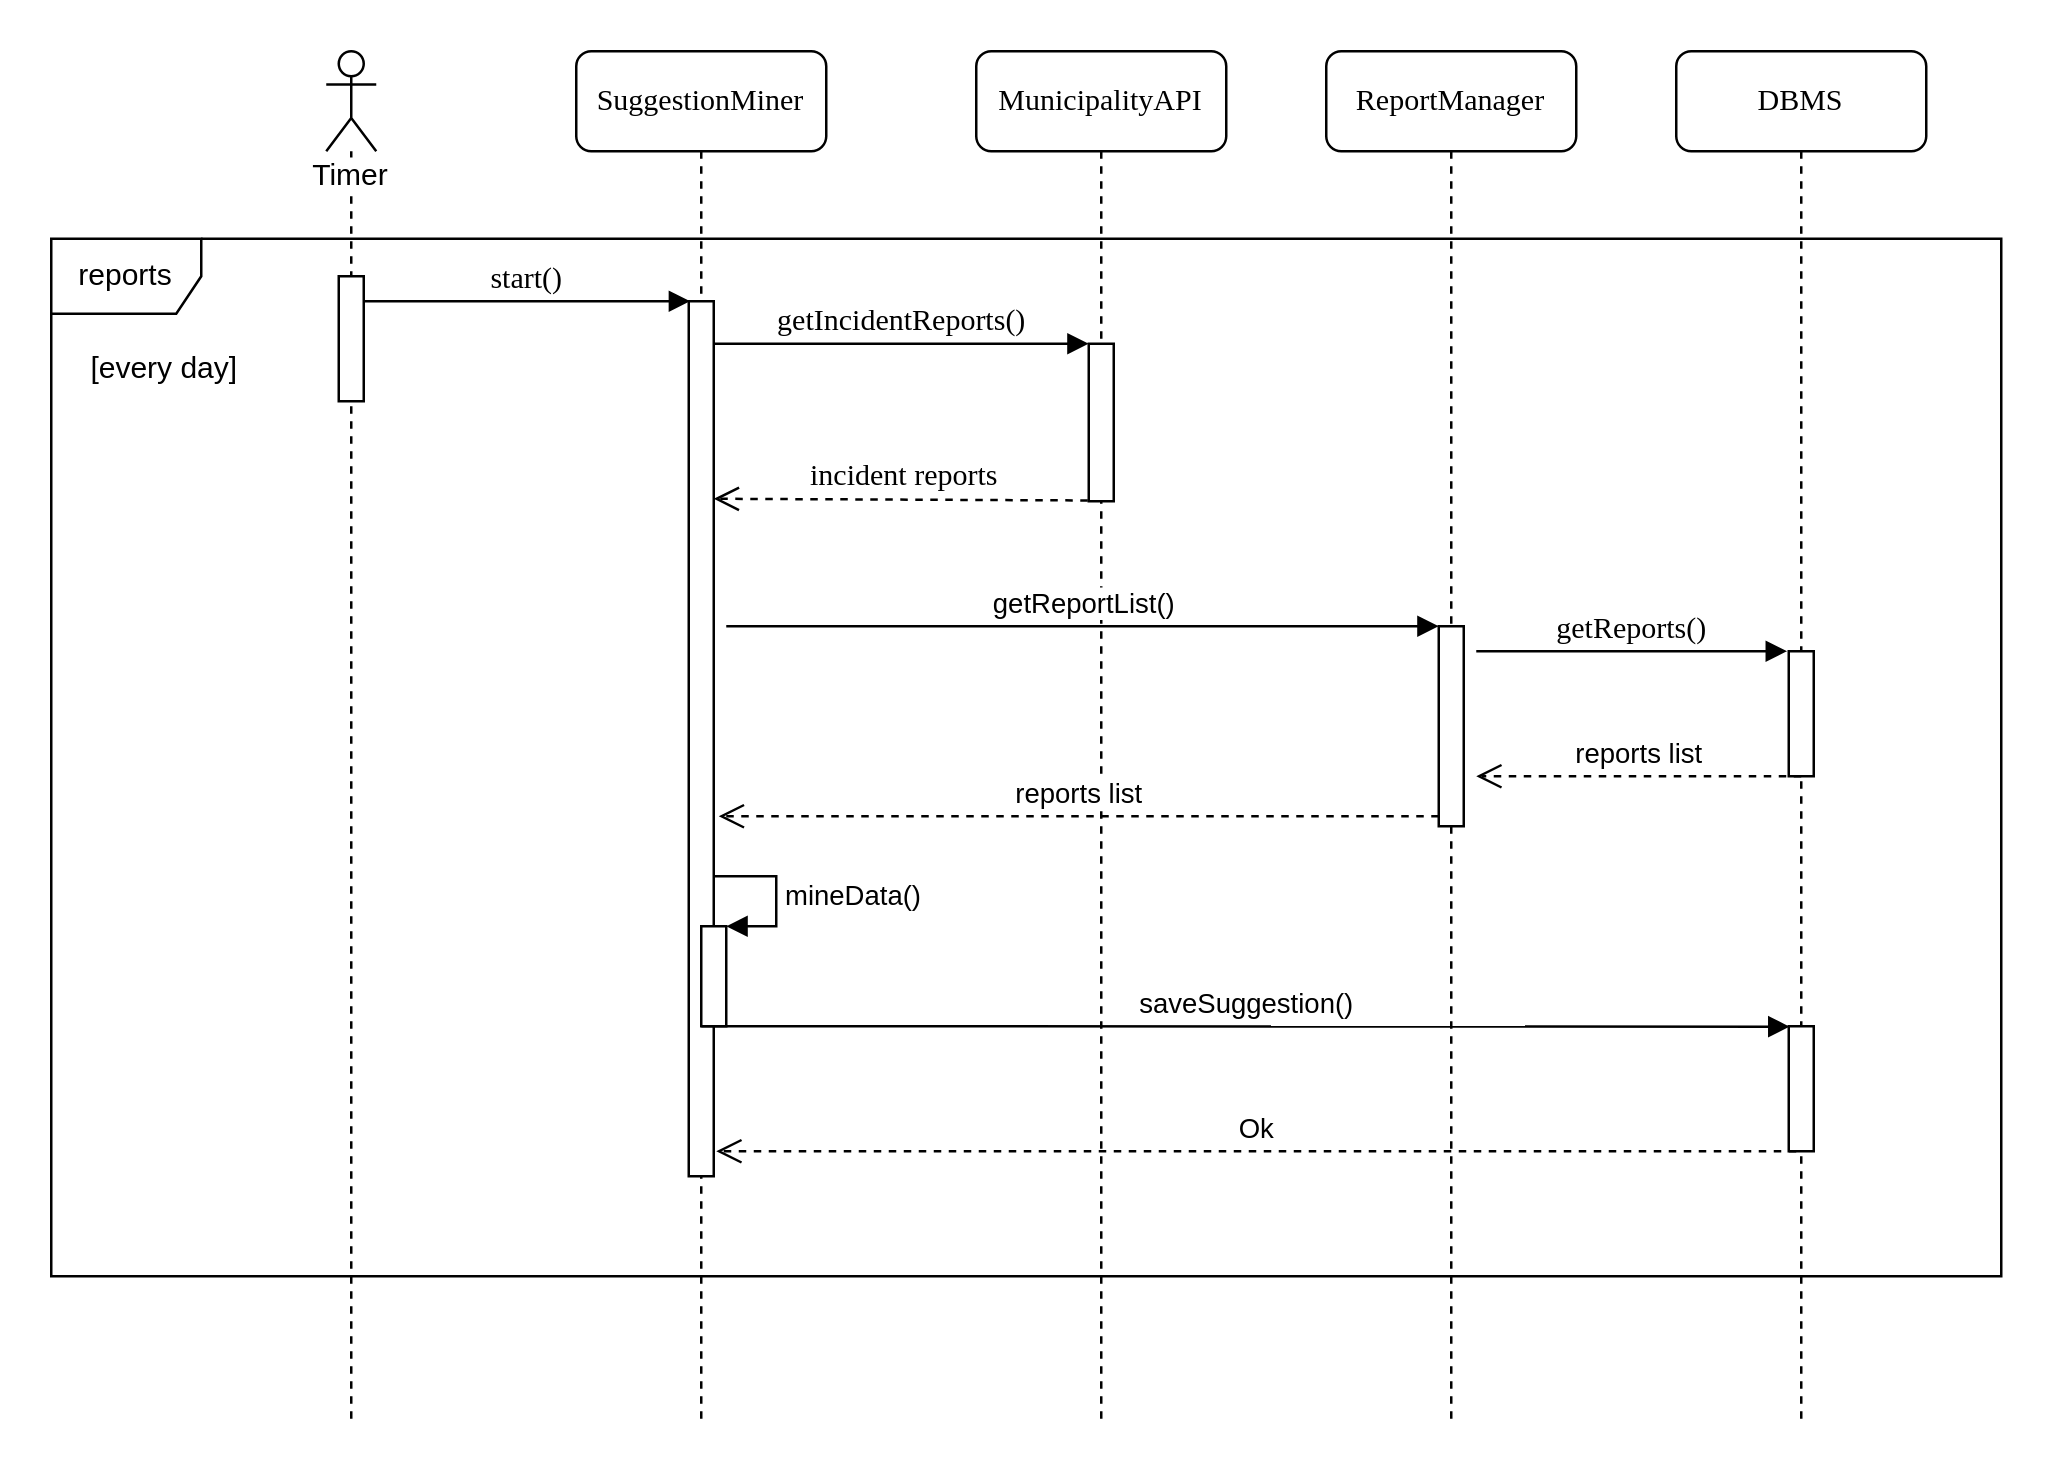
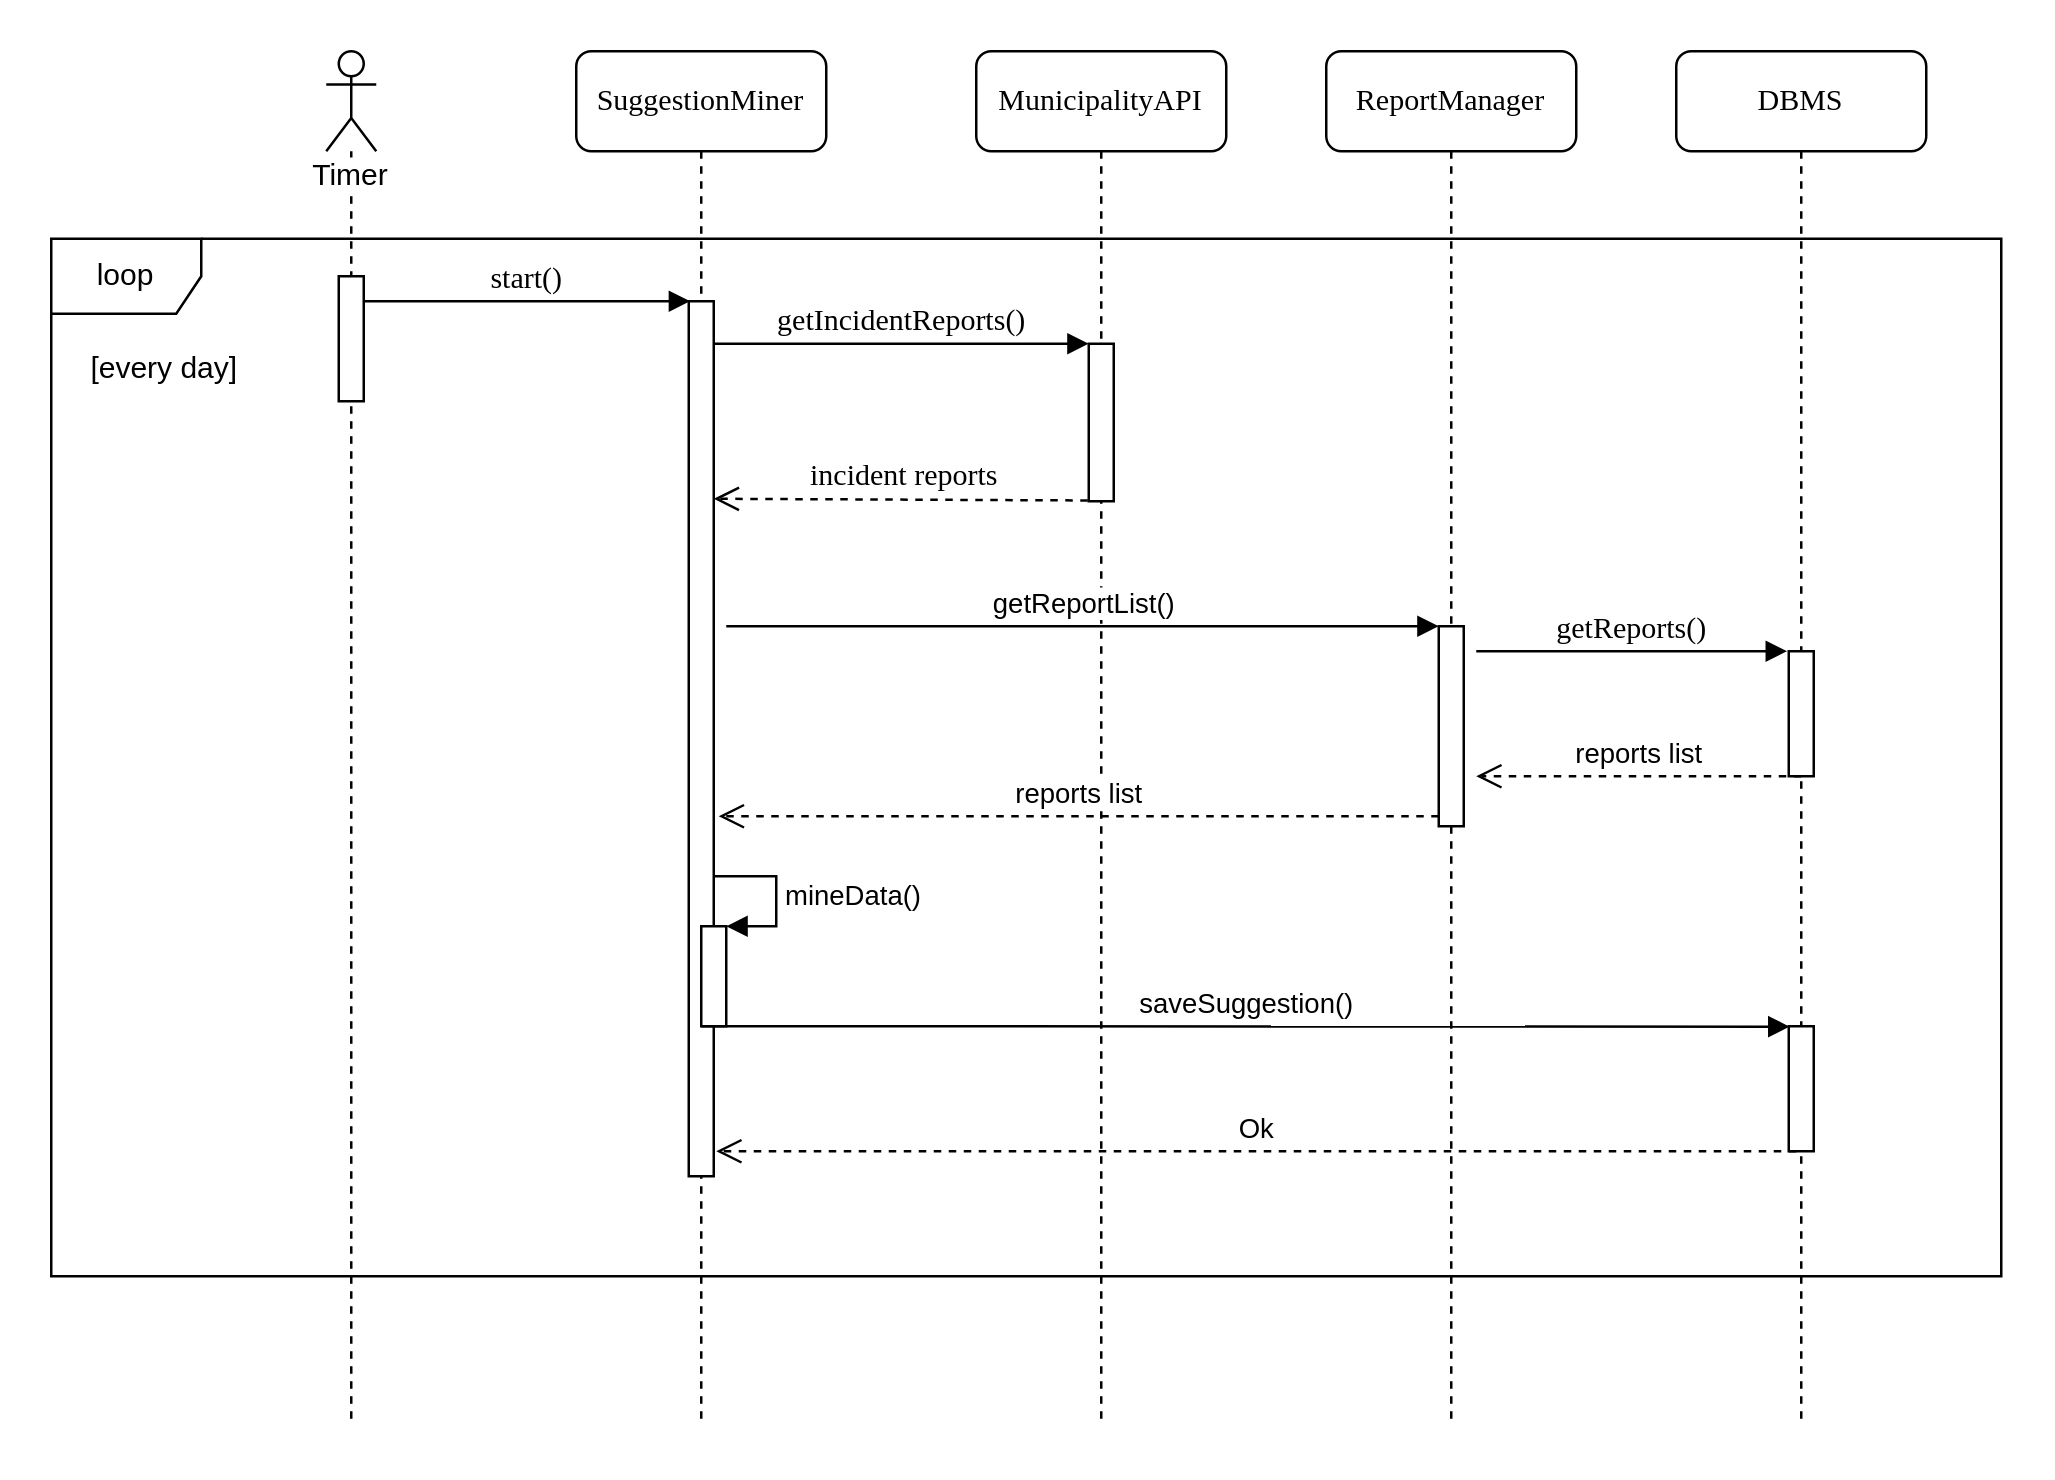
node "reports": label "reports" -> "loop"
